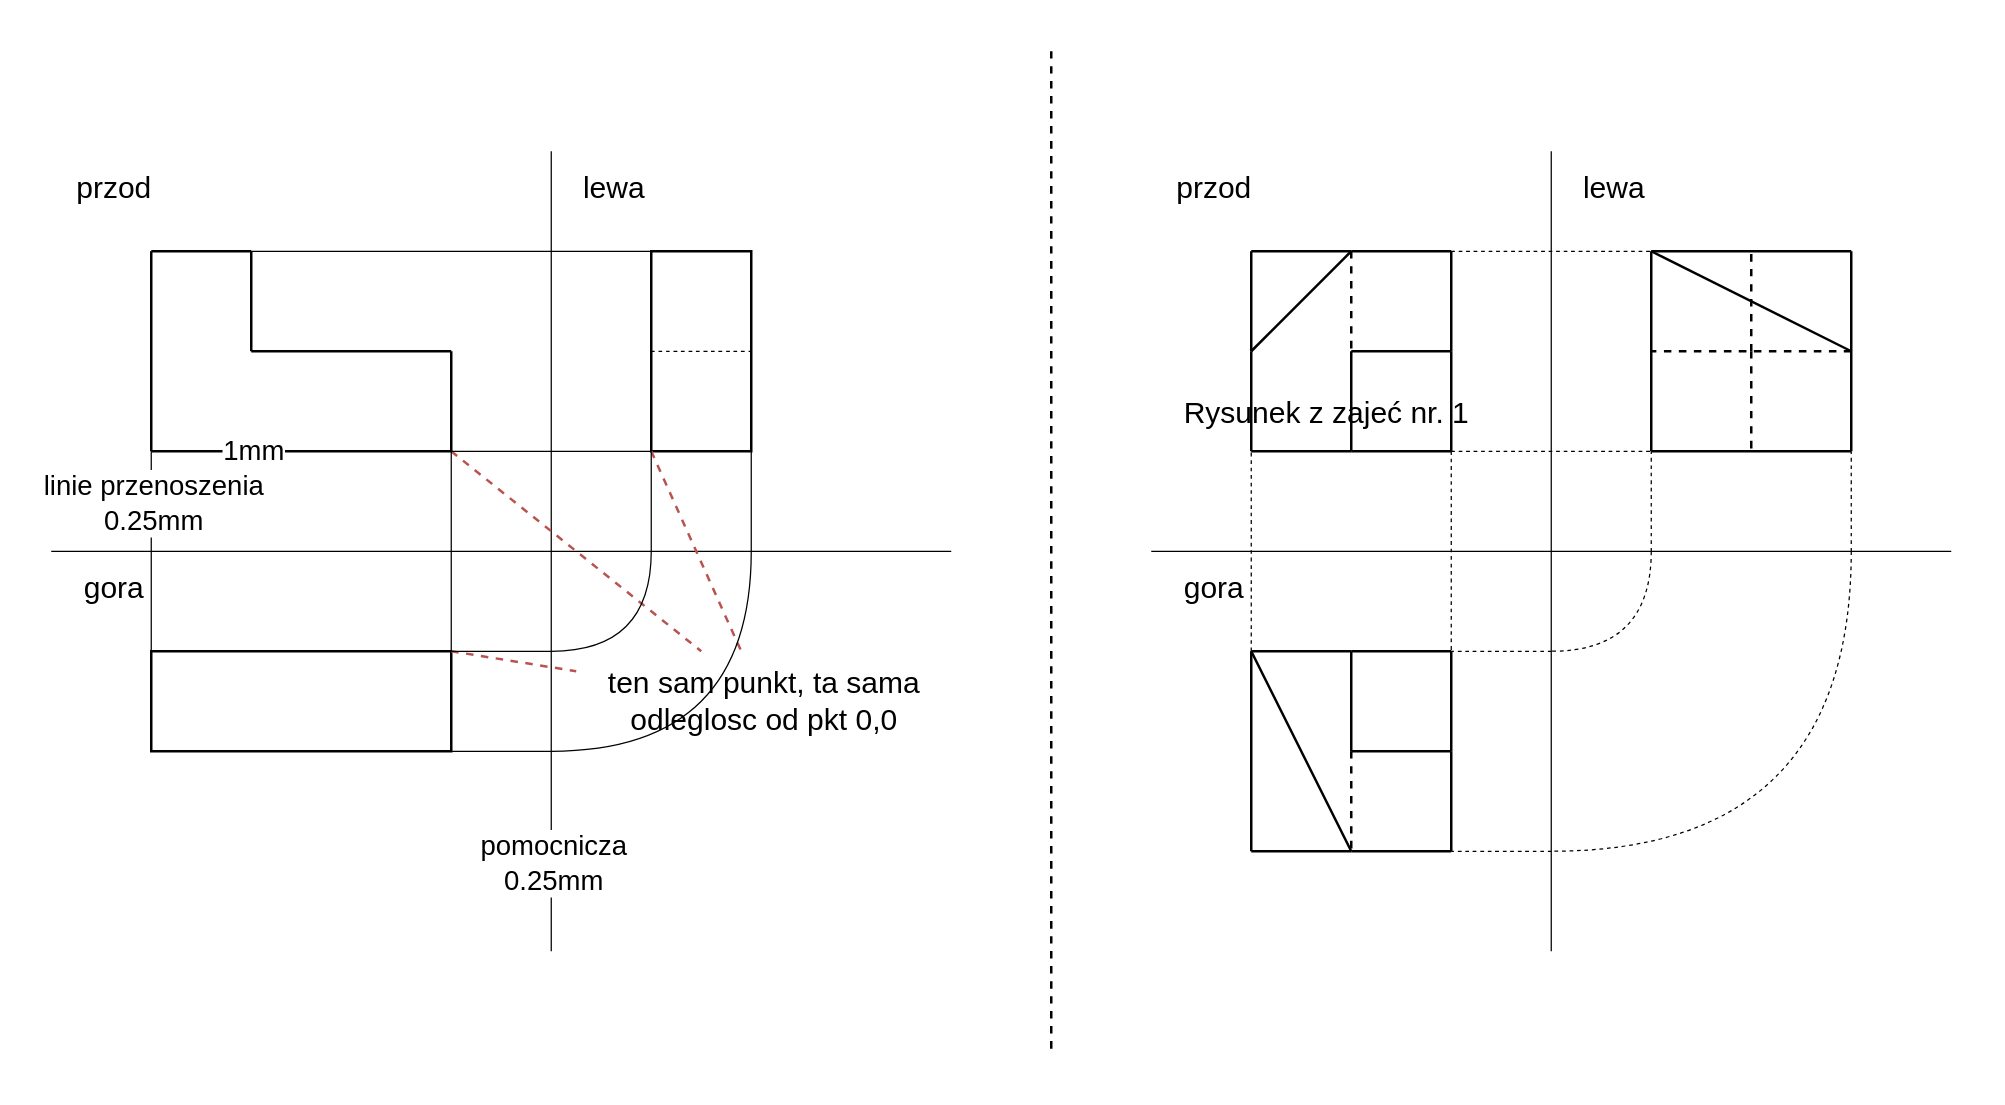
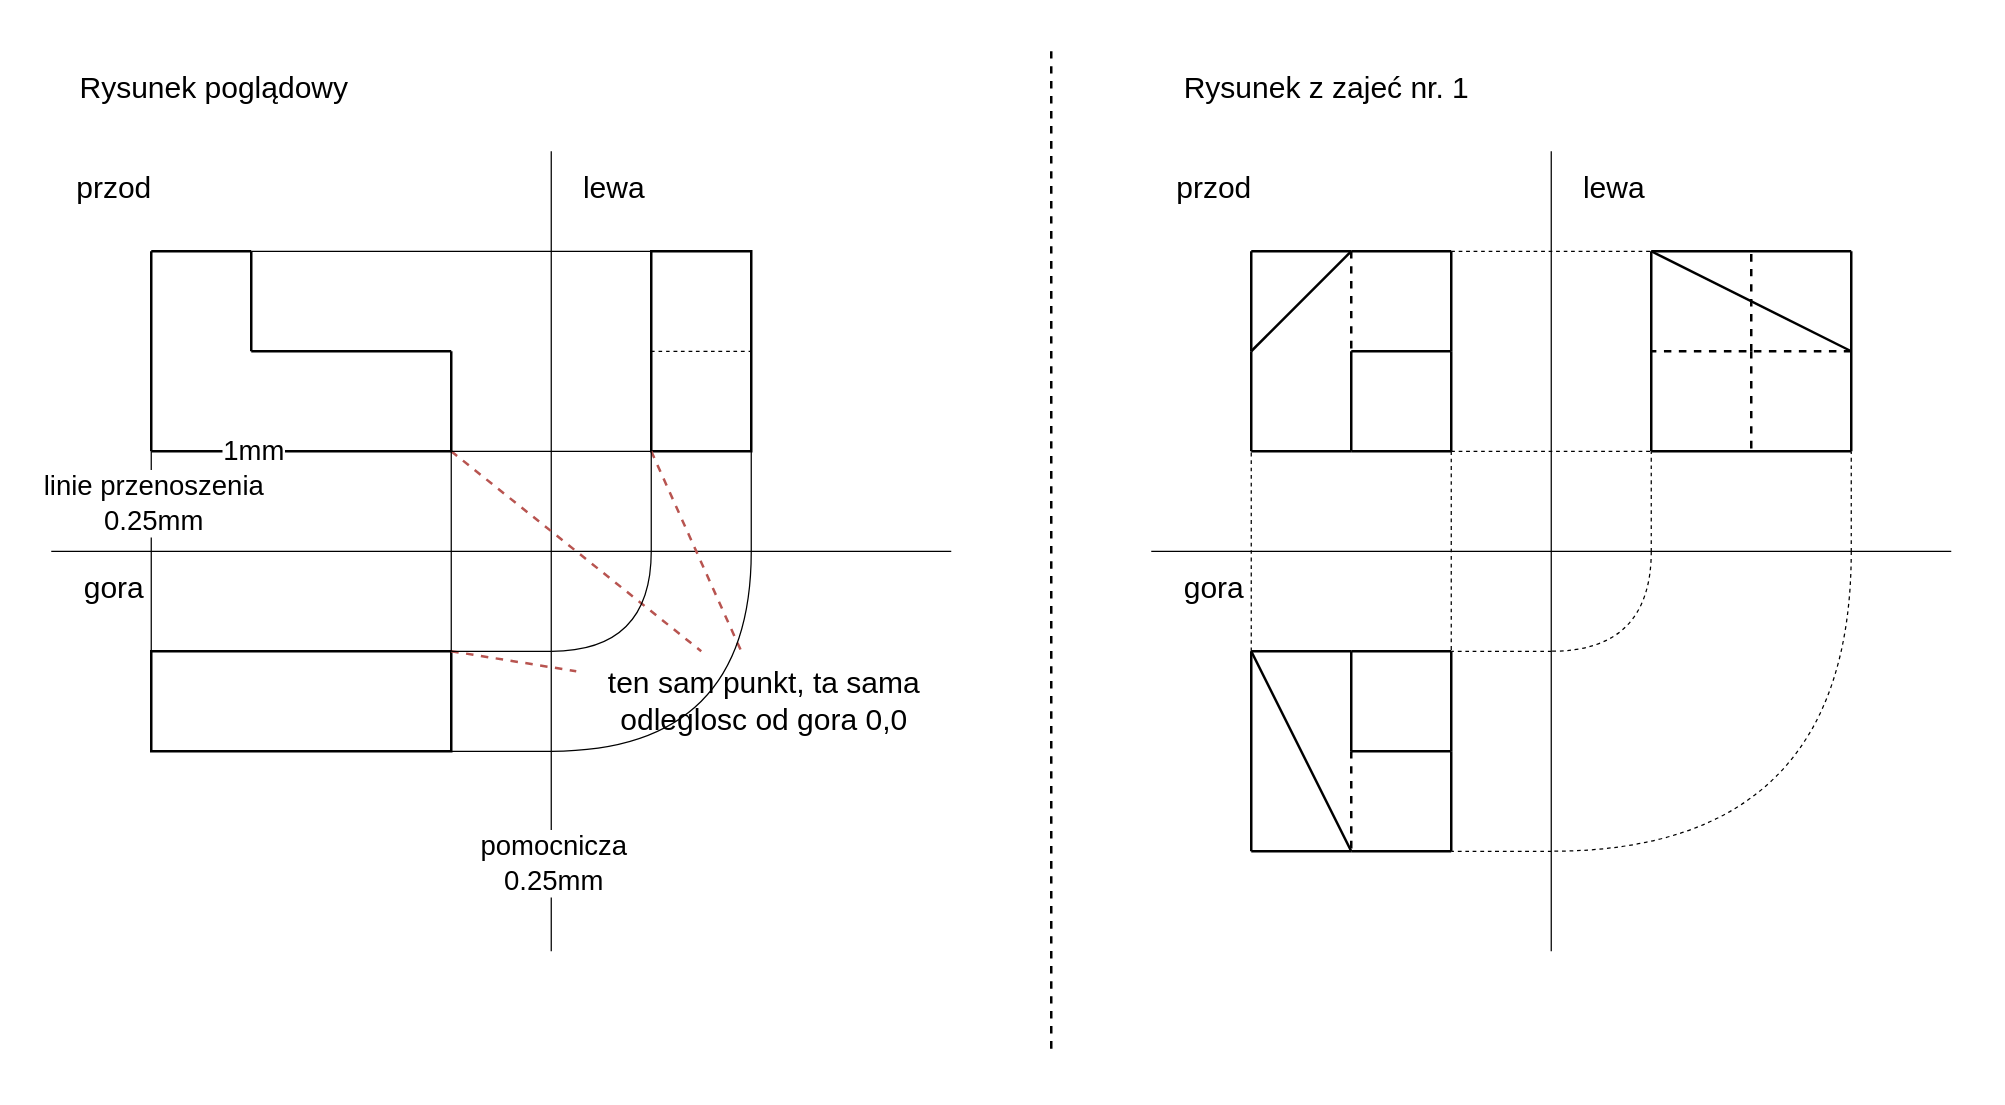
node "Rysunek poglądowy": added
node "Rysunek z zajeć nr. 1": moved (1326, 414) -> (1326, 89)
node "ten sam punkt, ta sama odleglosc od pkt 0,0": label "ten sam punkt, ta sama odleglosc od pkt 0,0" -> "ten sam punkt, ta sama odleglosc od gora 0,0"
